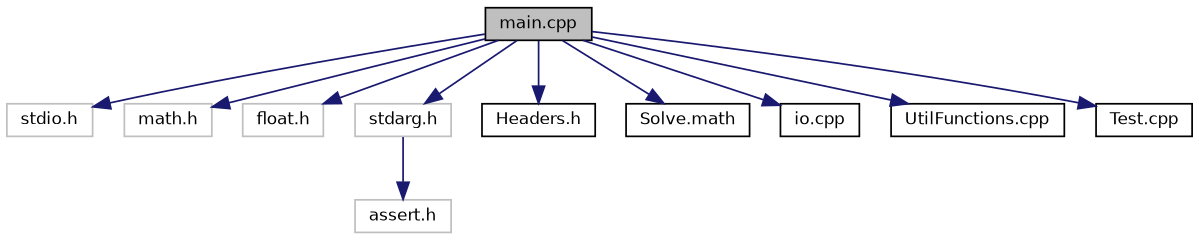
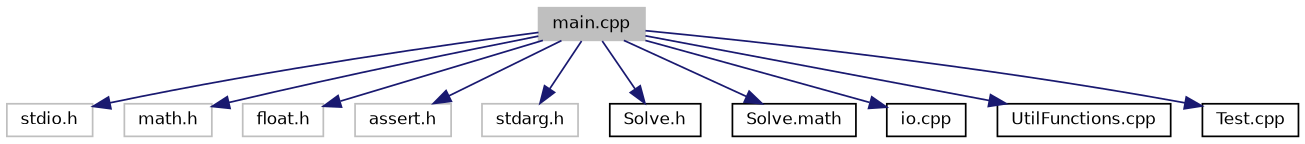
node "main.cpp": color black -> grey75
node "Headers.h": label "Headers.h" -> "Solve.h"
edge "stdarg.h" -> "assert.h": now "main.cpp" -> "assert.h"
